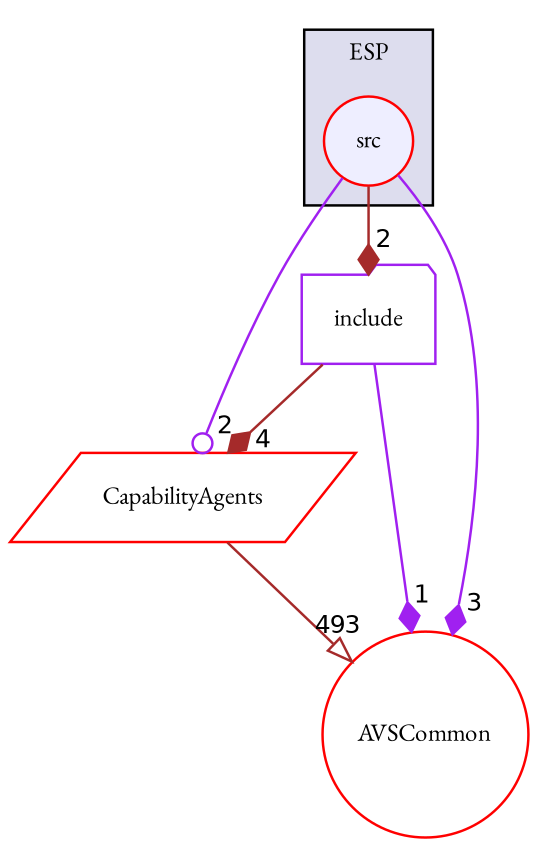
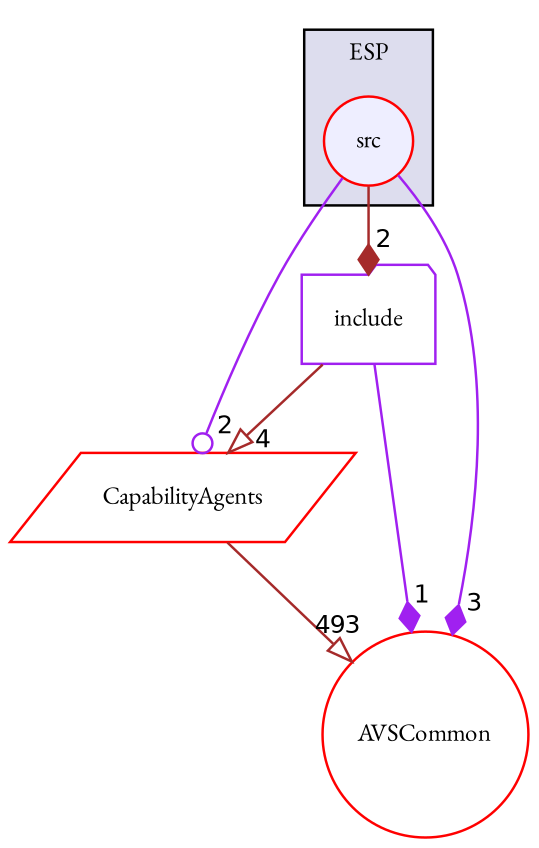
edge "include" -> "CapabilityAgents": arrowhead diamond -> onormal
